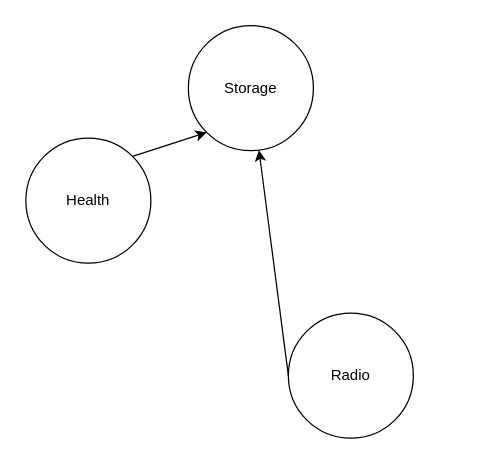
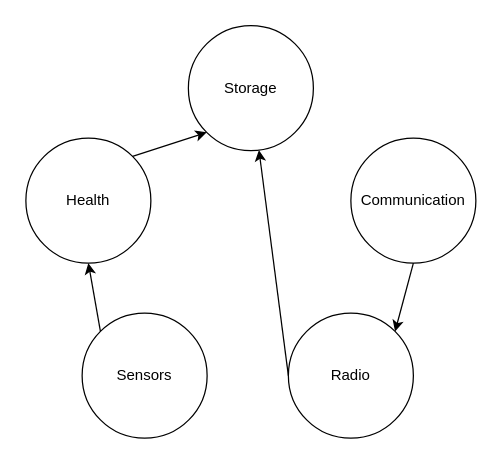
node "Communication": added
edge "Communication" -> "Radio": added
edge "Sensors" -> "Health": added
node "Sensors": added
